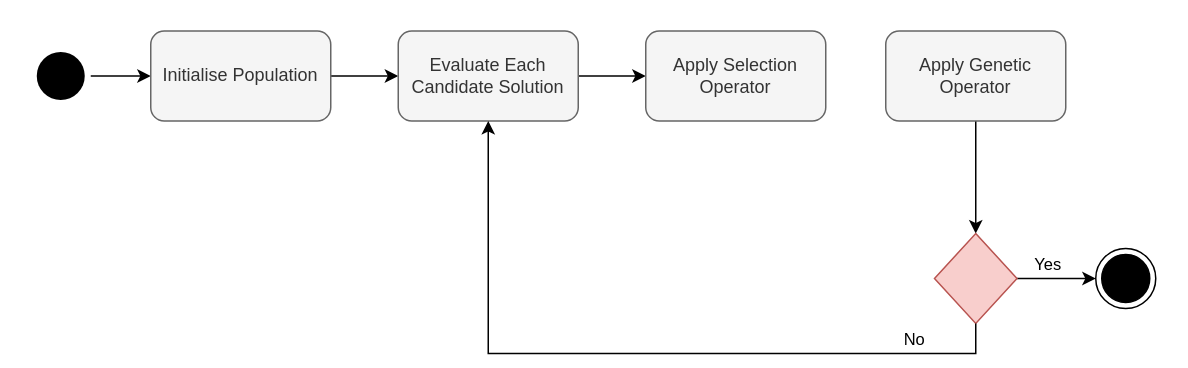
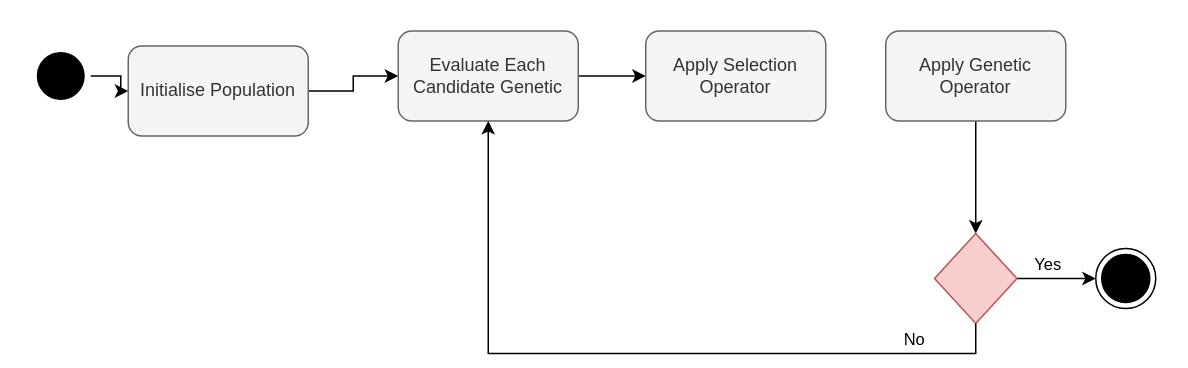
node "Initialise Population": moved (241, 76) -> (218, 91)
node "Evaluate Each Candidate Solution": label "Evaluate Each Candidate Solution" -> "Evaluate Each Candidate Genetic"
